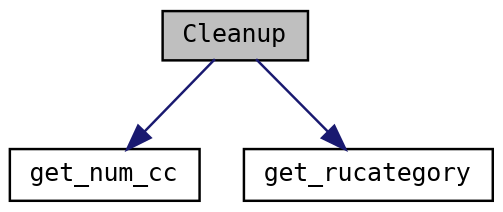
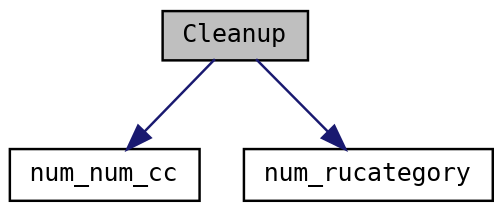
node "get_num_cc": label "get_num_cc" -> "num_num_cc"
node "get_rucategory": label "get_rucategory" -> "num_rucategory"
